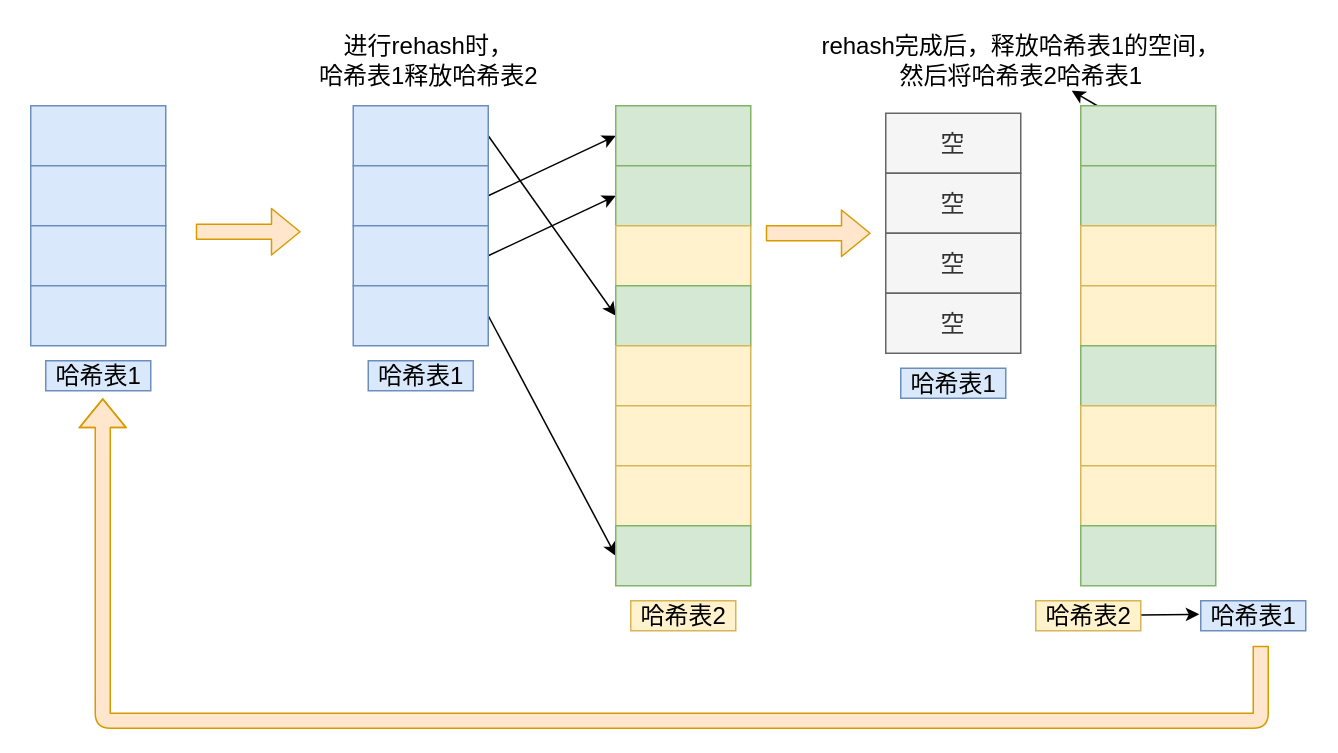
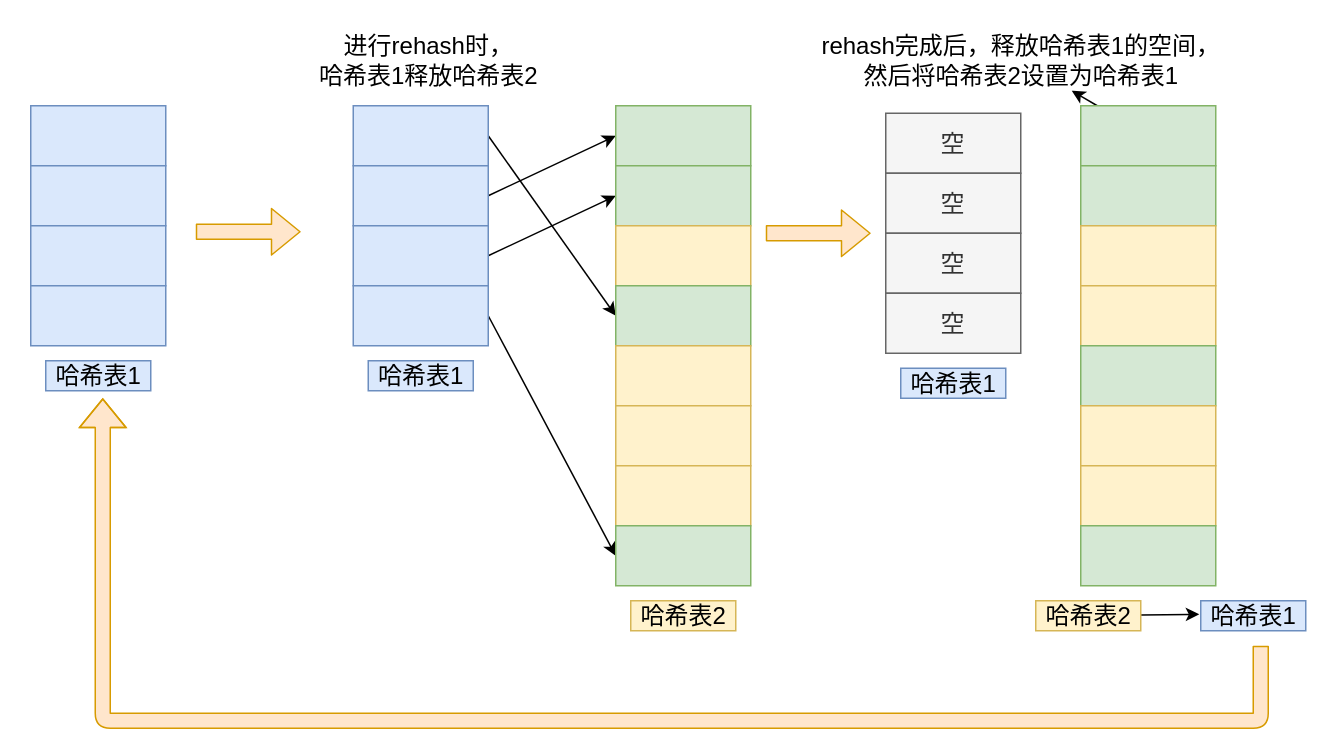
node "rehash完成后，释放哈希表1的空间， 然后将哈希表2哈希表1": label "rehash完成后，释放哈希表1的空间， 然后将哈希表2哈希表1" -> "rehash完成后，释放哈希表1的空间， 然后将哈希表2设置为哈希表1"
